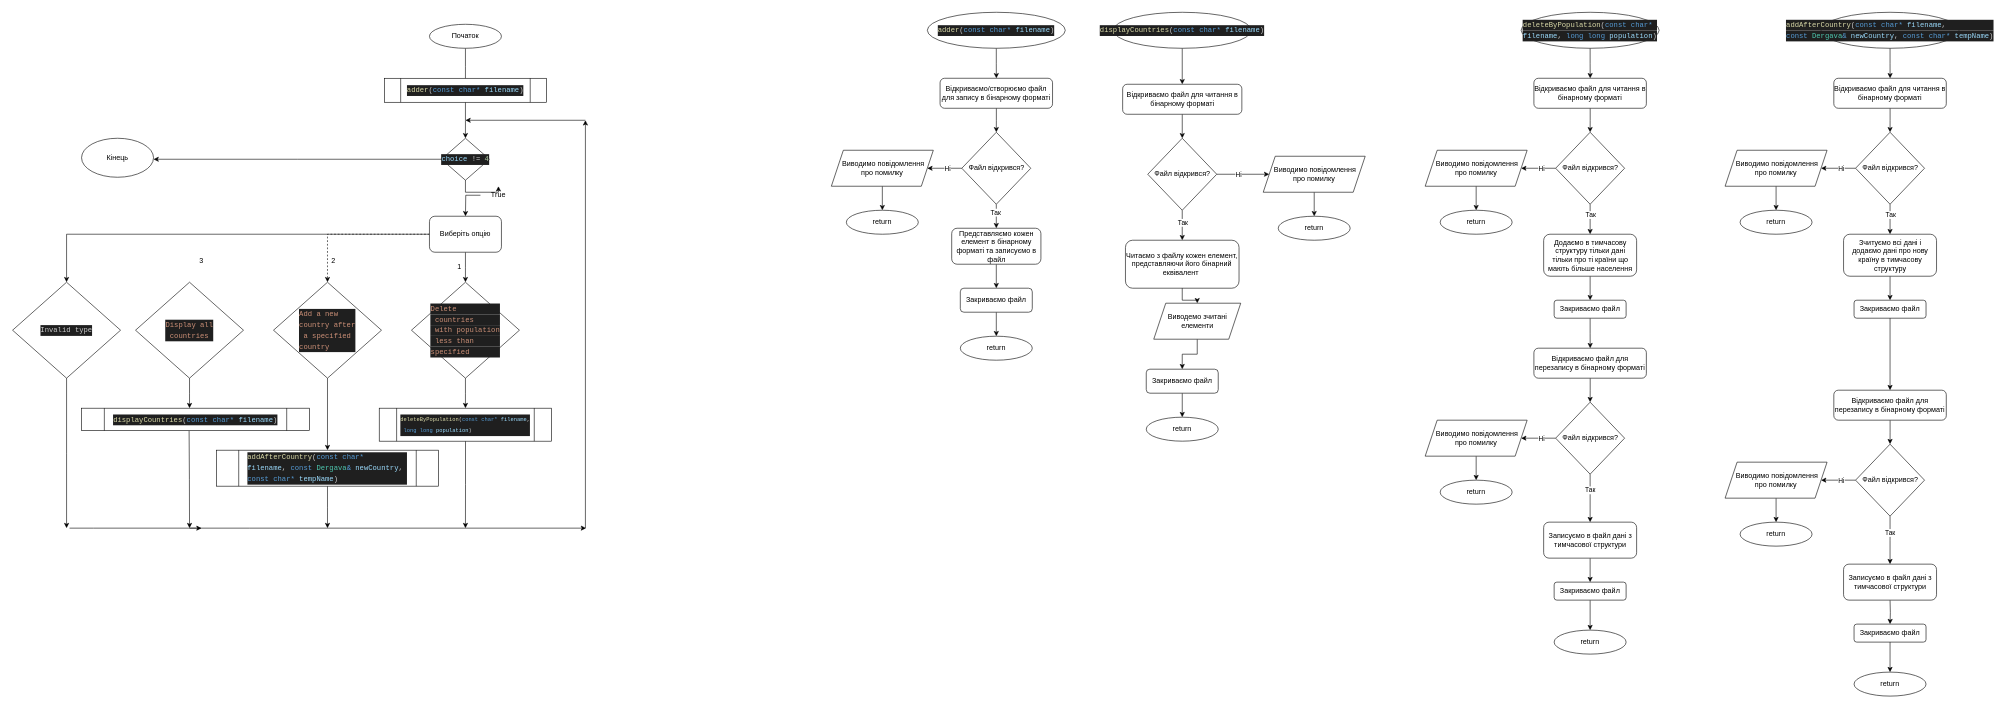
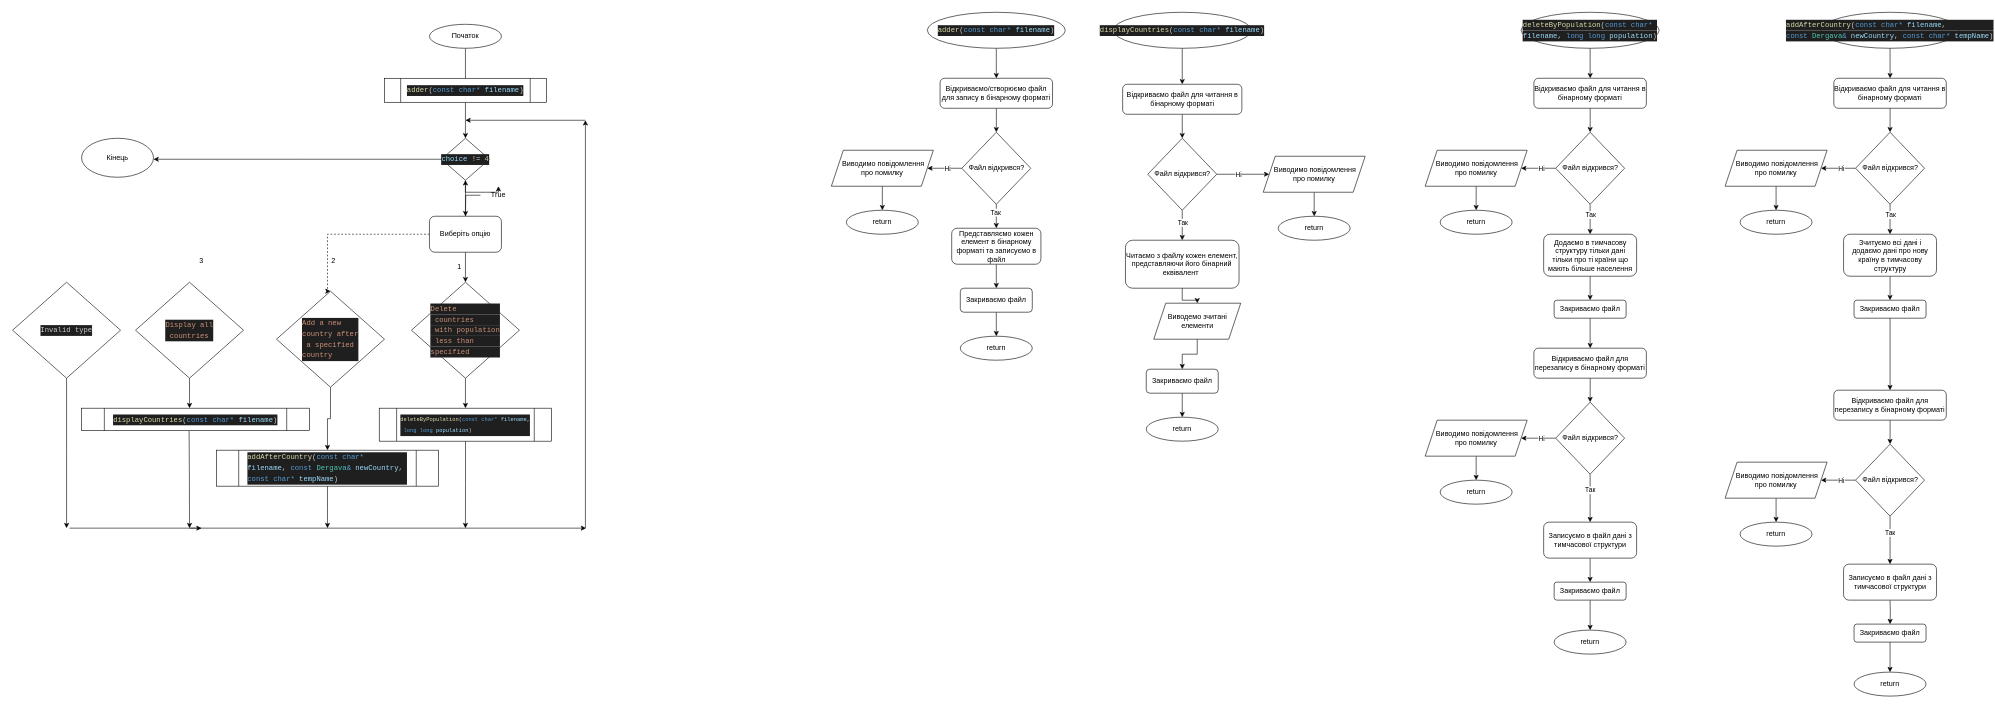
edge "Виберіть опцію" -> "Invalid type": now "Виберіть опцію" -> "choice != 4"
node "Add a new country after a specified country": moved (327, 330) -> (330, 339)
